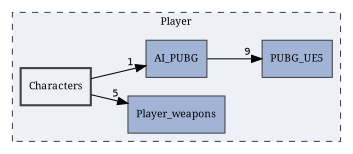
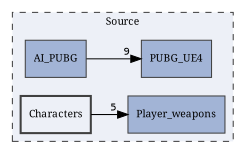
cluster "Player": label "Player" -> "Source"
node "PUBG_UE5": label "PUBG_UE5" -> "PUBG_UE4"
edge "Characters" -> "AI_PUBG": removed
